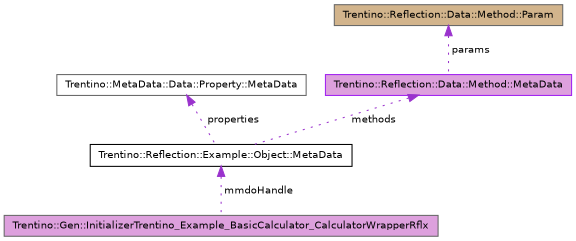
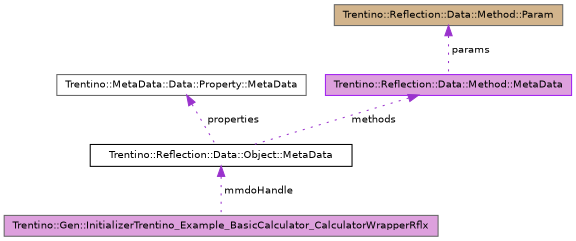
node "Trentino::Reflection::Example::Object::MetaData": label "Trentino::Reflection::Example::Object::MetaData" -> "Trentino::Reflection::Data::Object::MetaData"
